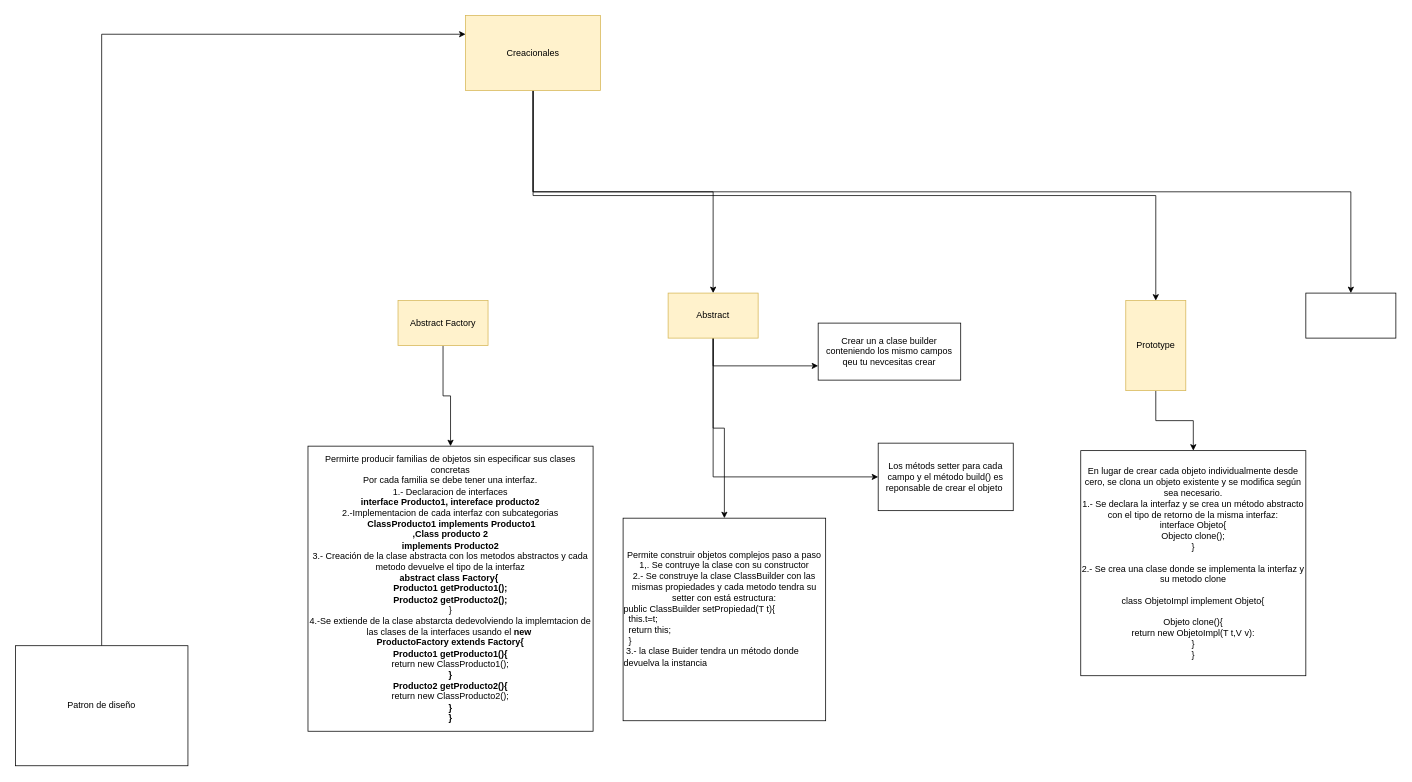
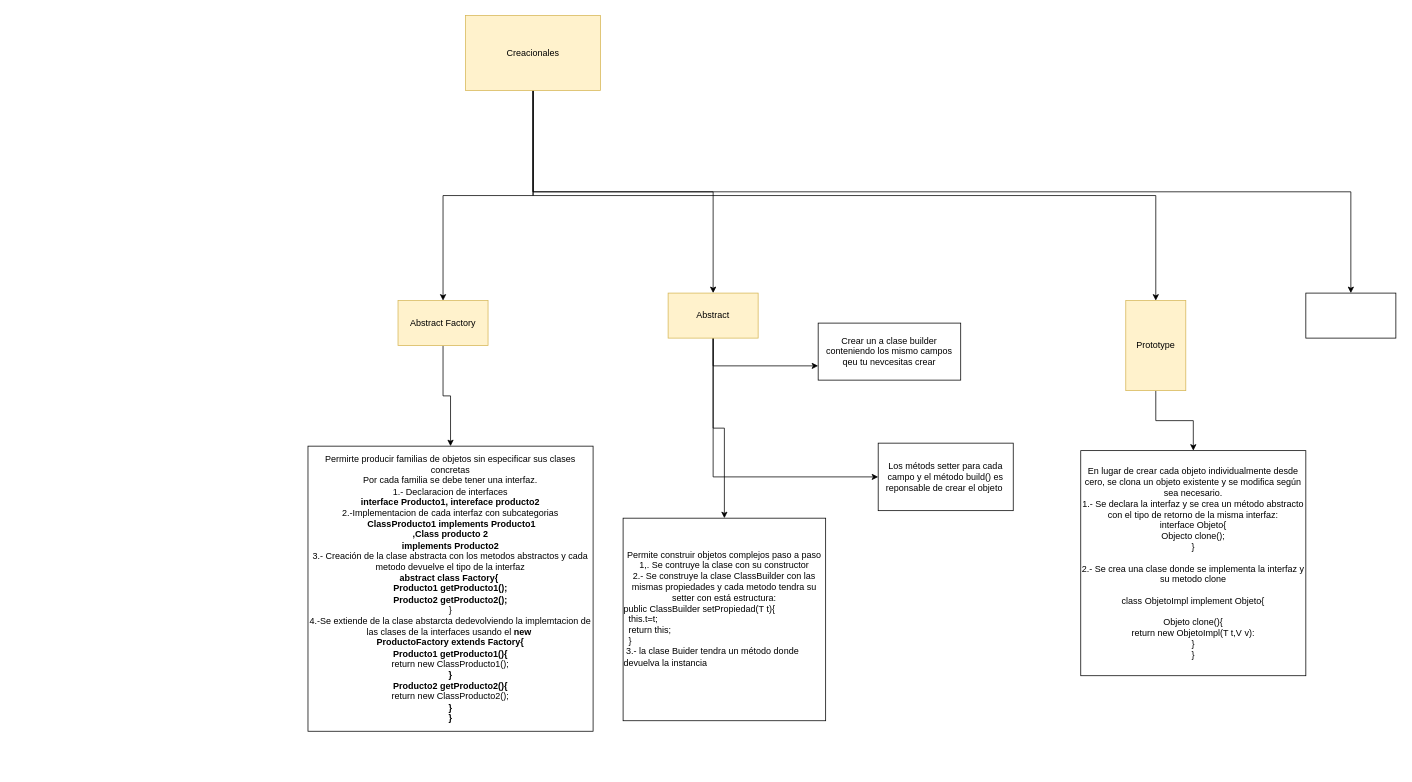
edge "Patron de diseño" -> "Creacionales": removed
edge "Creacionales" -> "Abstract Factory": added
node "Patron de diseño": removed
